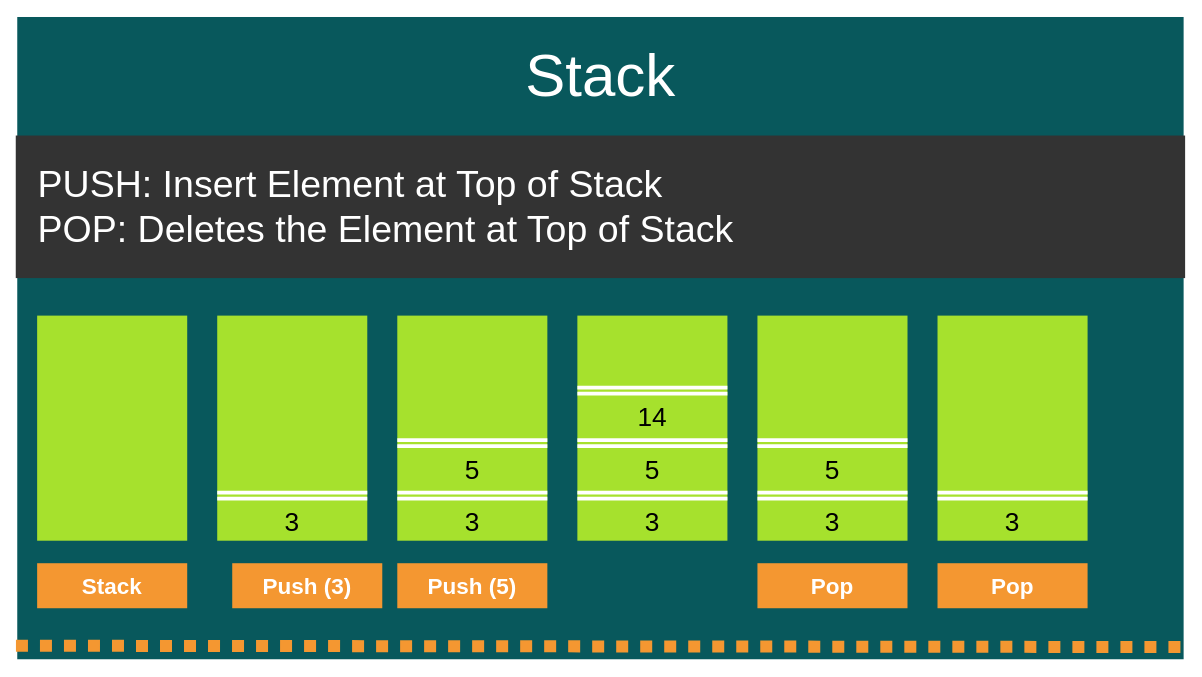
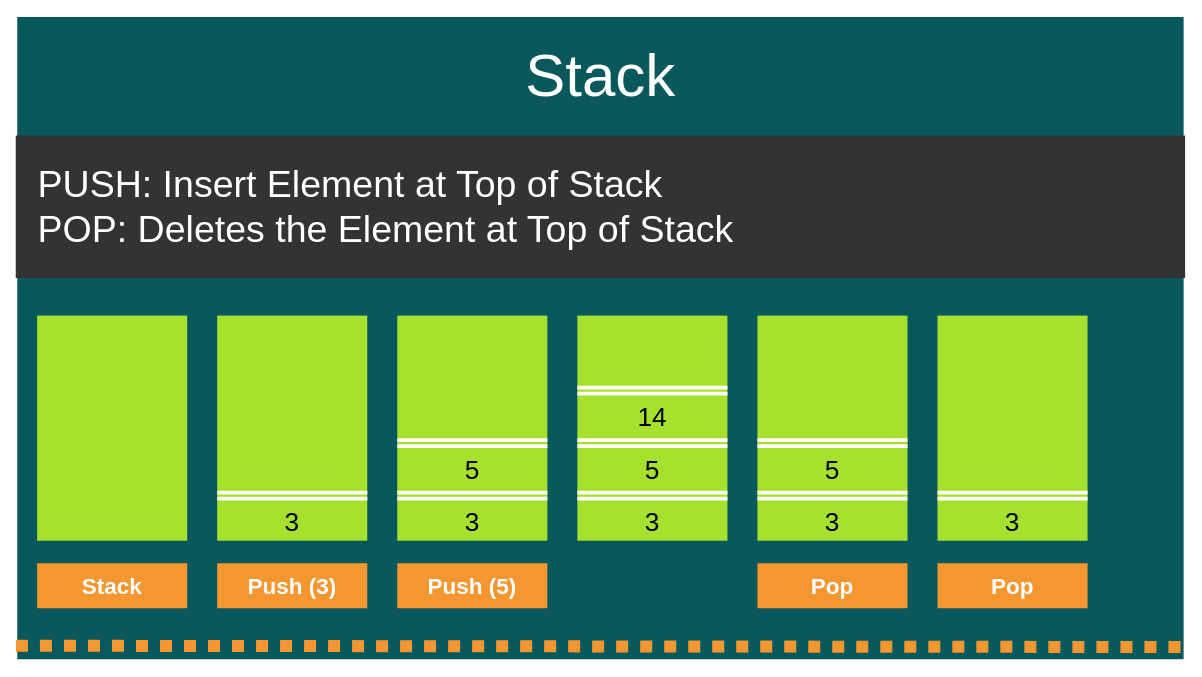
node "Push (3)": moved (307, 585) -> (292, 585)
